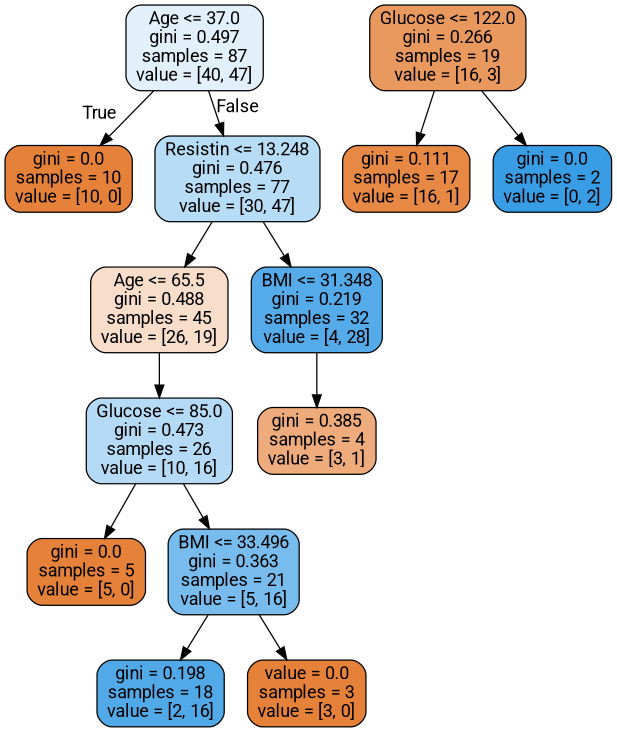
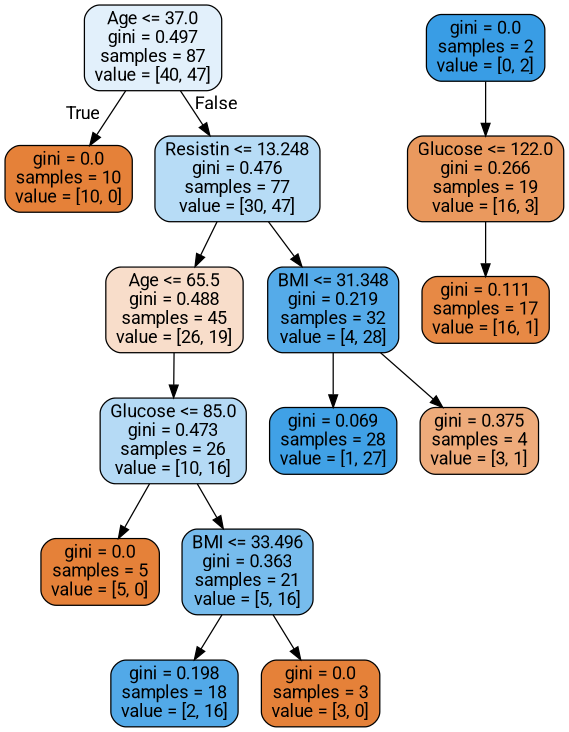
edge "Glucose <= 122.0 gini = 0.266 samples = 19 value = [16, 3]" -> "gini = 0.0 samples = 2 value = [0, 2]": reversed
node "gini = 0.385 samples = 4 value = [3, 1]": label "gini = 0.385 samples = 4 value = [3, 1]" -> "gini = 0.375 samples = 4 value = [3, 1]"
node "gini = 0.069 samples = 28 value = [1, 27]": added
node "value = 0.0 samples = 3 value = [3, 0]": label "value = 0.0 samples = 3 value = [3, 0]" -> "gini = 0.0 samples = 3 value = [3, 0]"
